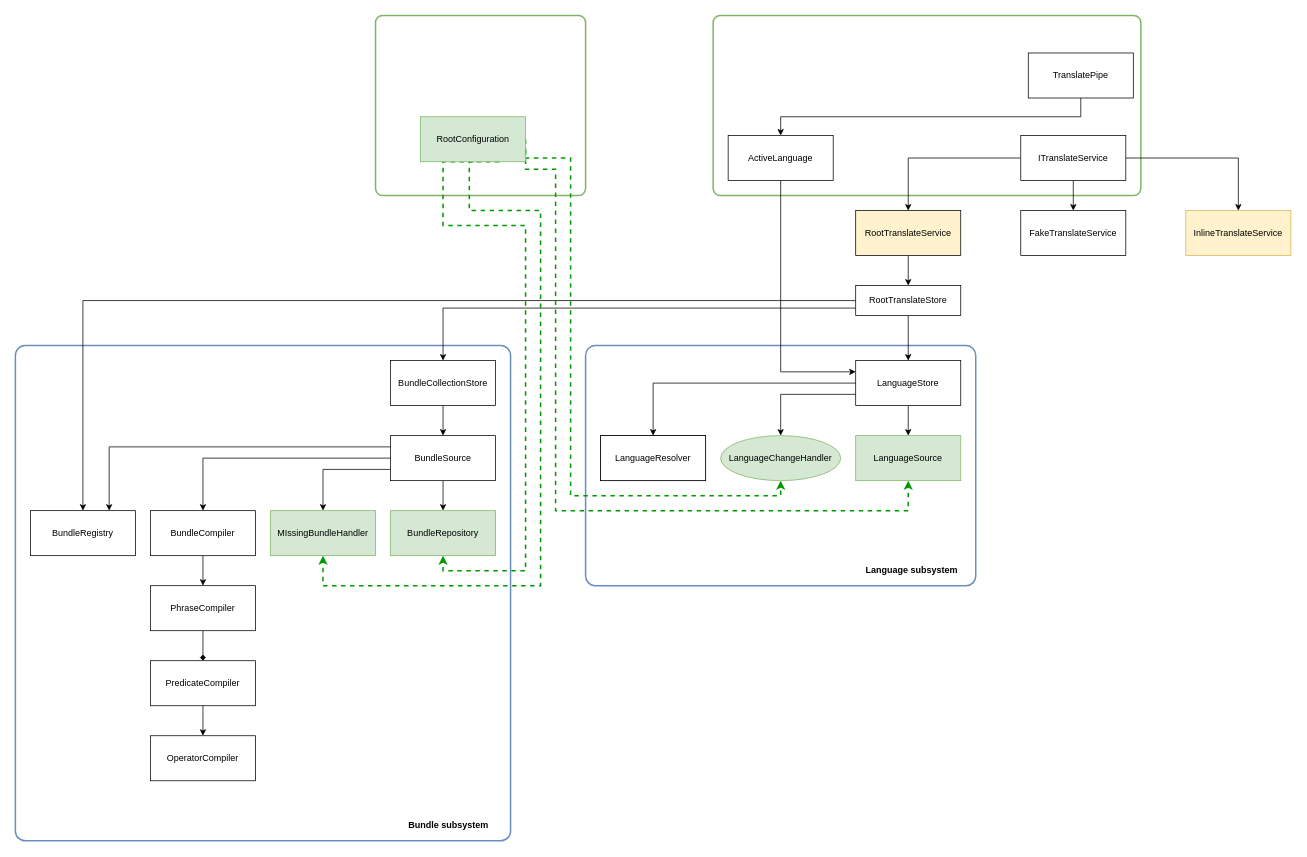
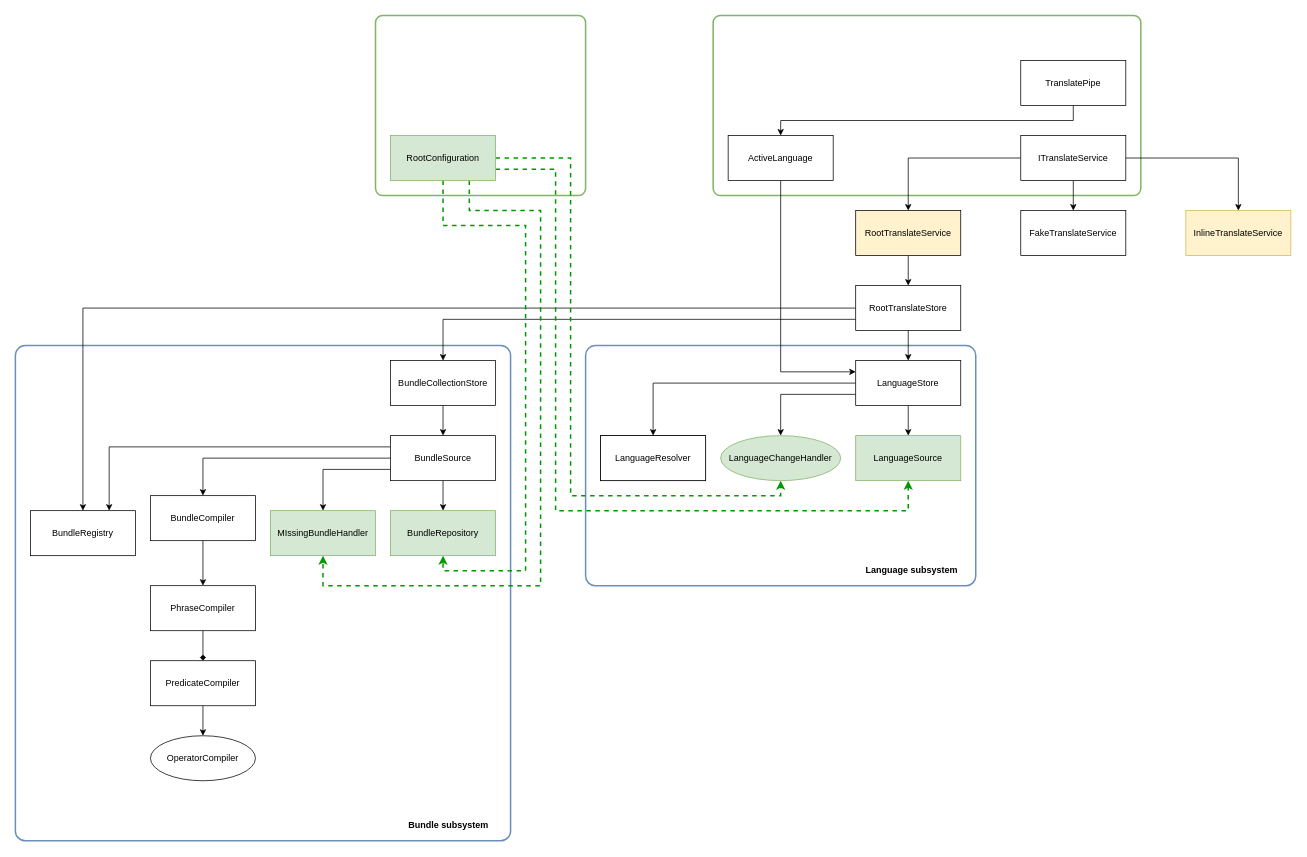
node "TranslatePipe": moved (1080, 75) -> (1073, 83)
node "RootConfiguration": moved (473, 139) -> (443, 158)
node "RootTranslateStore": size 105x30 -> 105x45
node "BundleCompiler": moved (203, 533) -> (203, 518)
node "OperatorCompiler": shape rectangle -> ellipse
